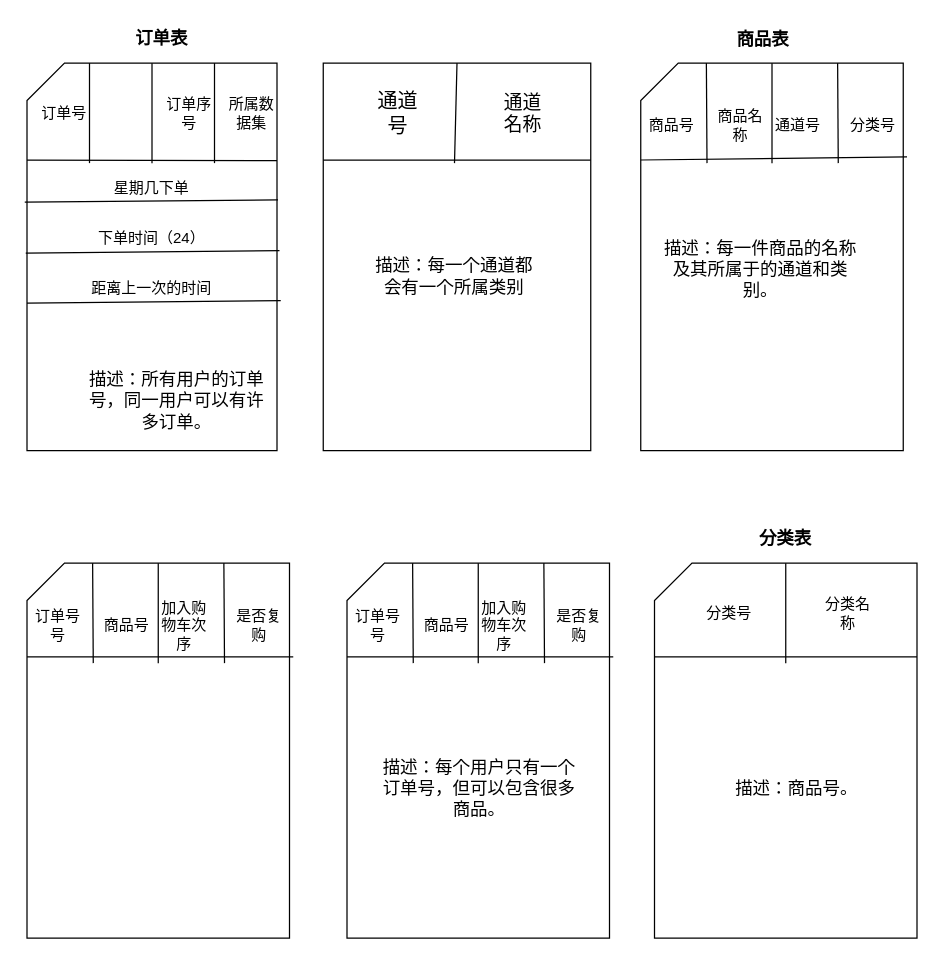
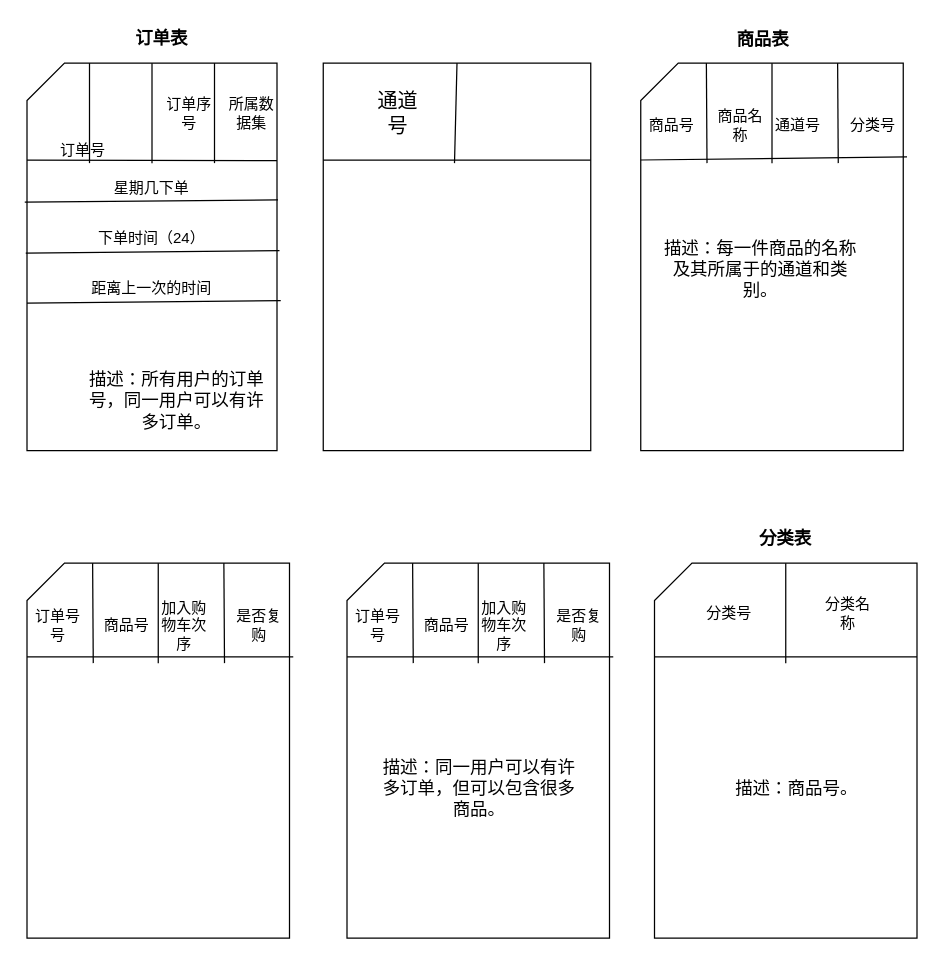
node "订单号": moved (64, 113) -> (83, 151)
node "通道名称": removed
node "描述：每一个通道都会有一个所属类别": removed
node "描述：每个用户只有一个订单号，但可以包含很多商品。": label "描述：每个用户只有一个订单号，但可以包含很多商品。" -> "描述：同一用户可以有许多订单，但可以包含很多商品。"
